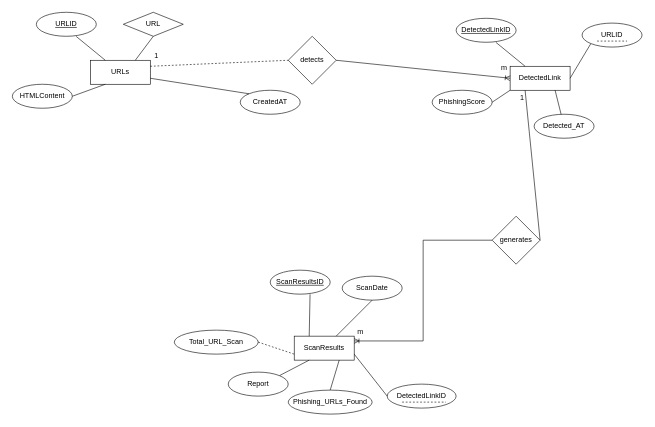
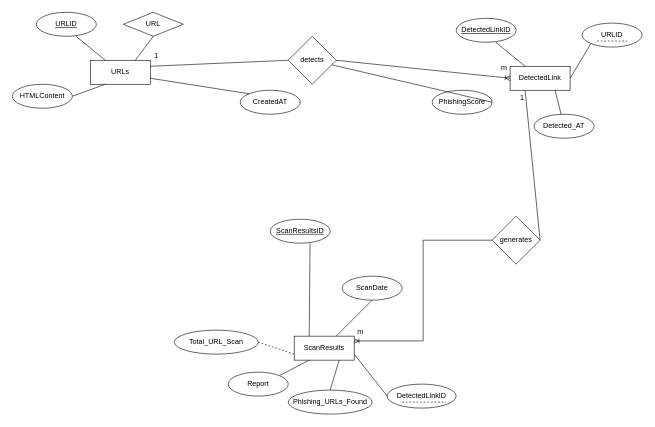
edge "detects" -- "URLs": style dashed -> solid
edge "DetectedLink" -- "PhishingScore": now "detects" -- "PhishingScore"
node "ScanResultsID": moved (300, 282) -> (300, 231)
